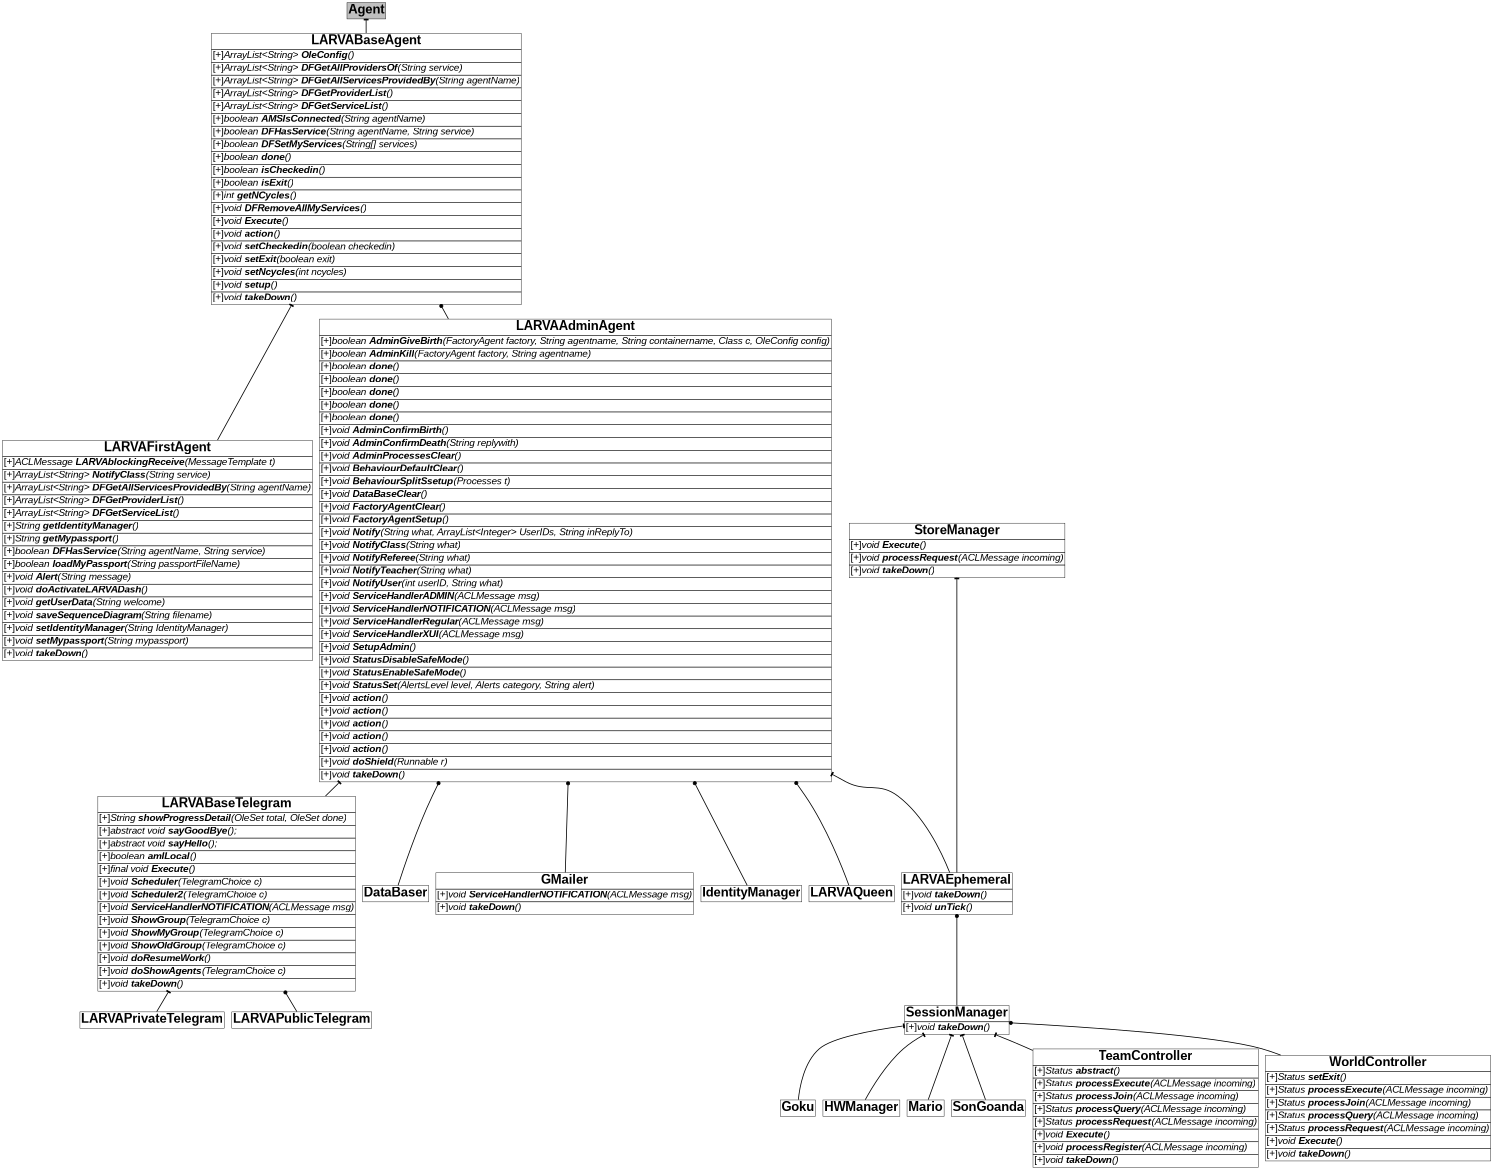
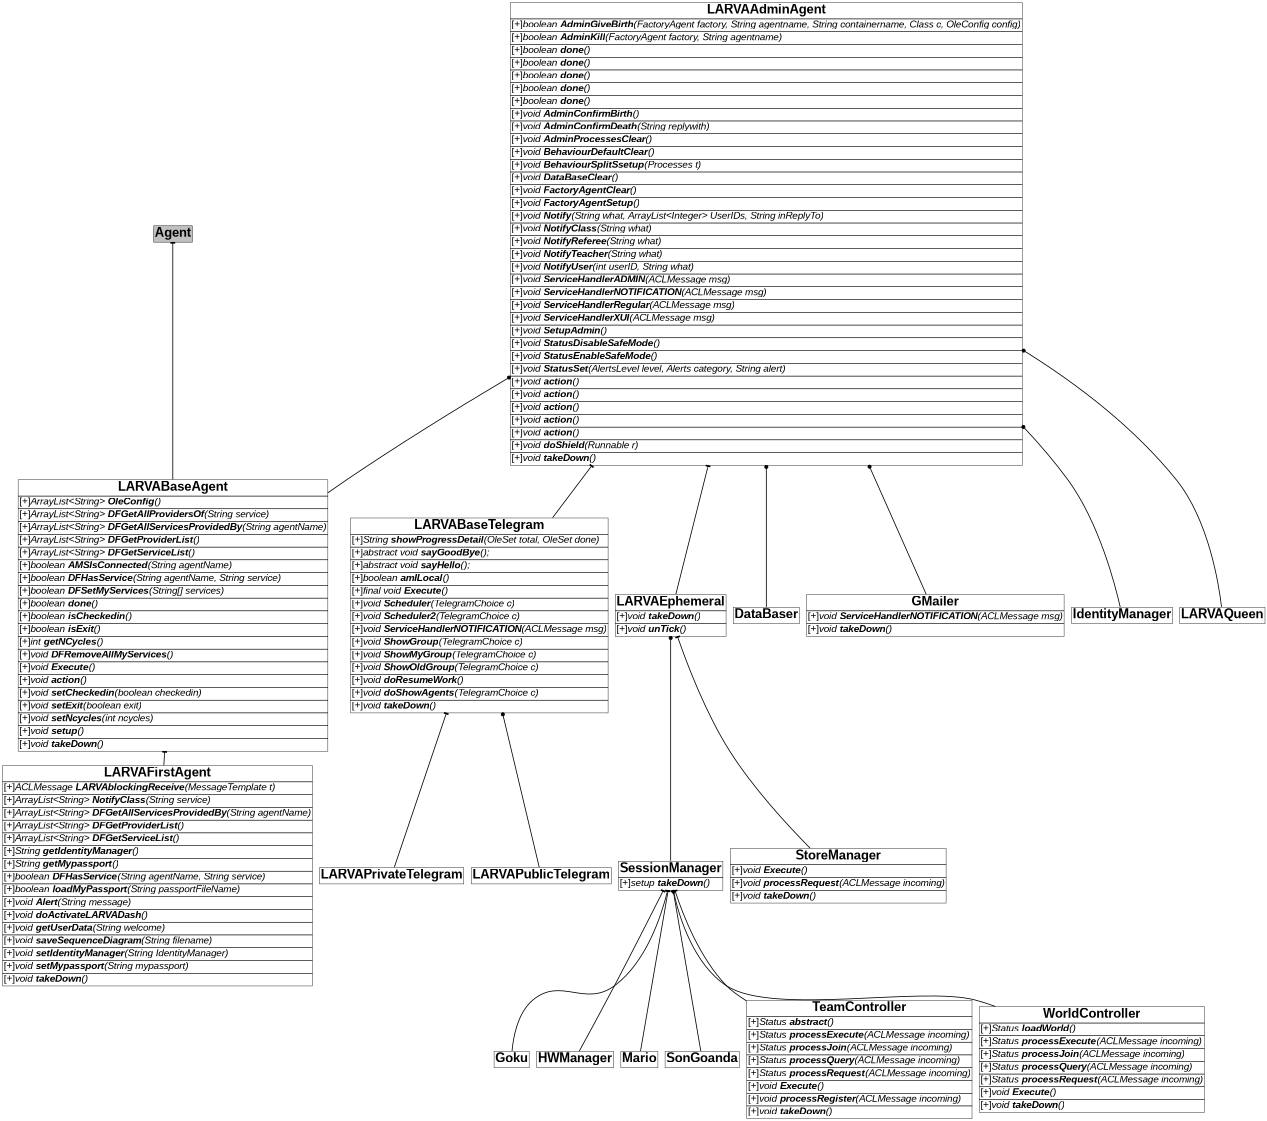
edge "LARVAAdminAgent" -> "LARVABaseAgent": reversed
edge "LARVAEphemeral" -> "StoreManager": reversed
node "SessionManager": text "void" -> "setup"
node "WorldController": text "setExit" -> "loadWorld"
